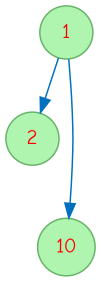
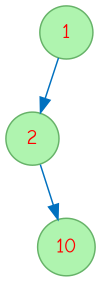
edge "1" -> "10": now "2" -> "10"
